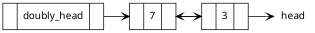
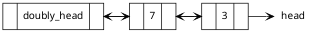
edge "7" -> "doubly_head": added
